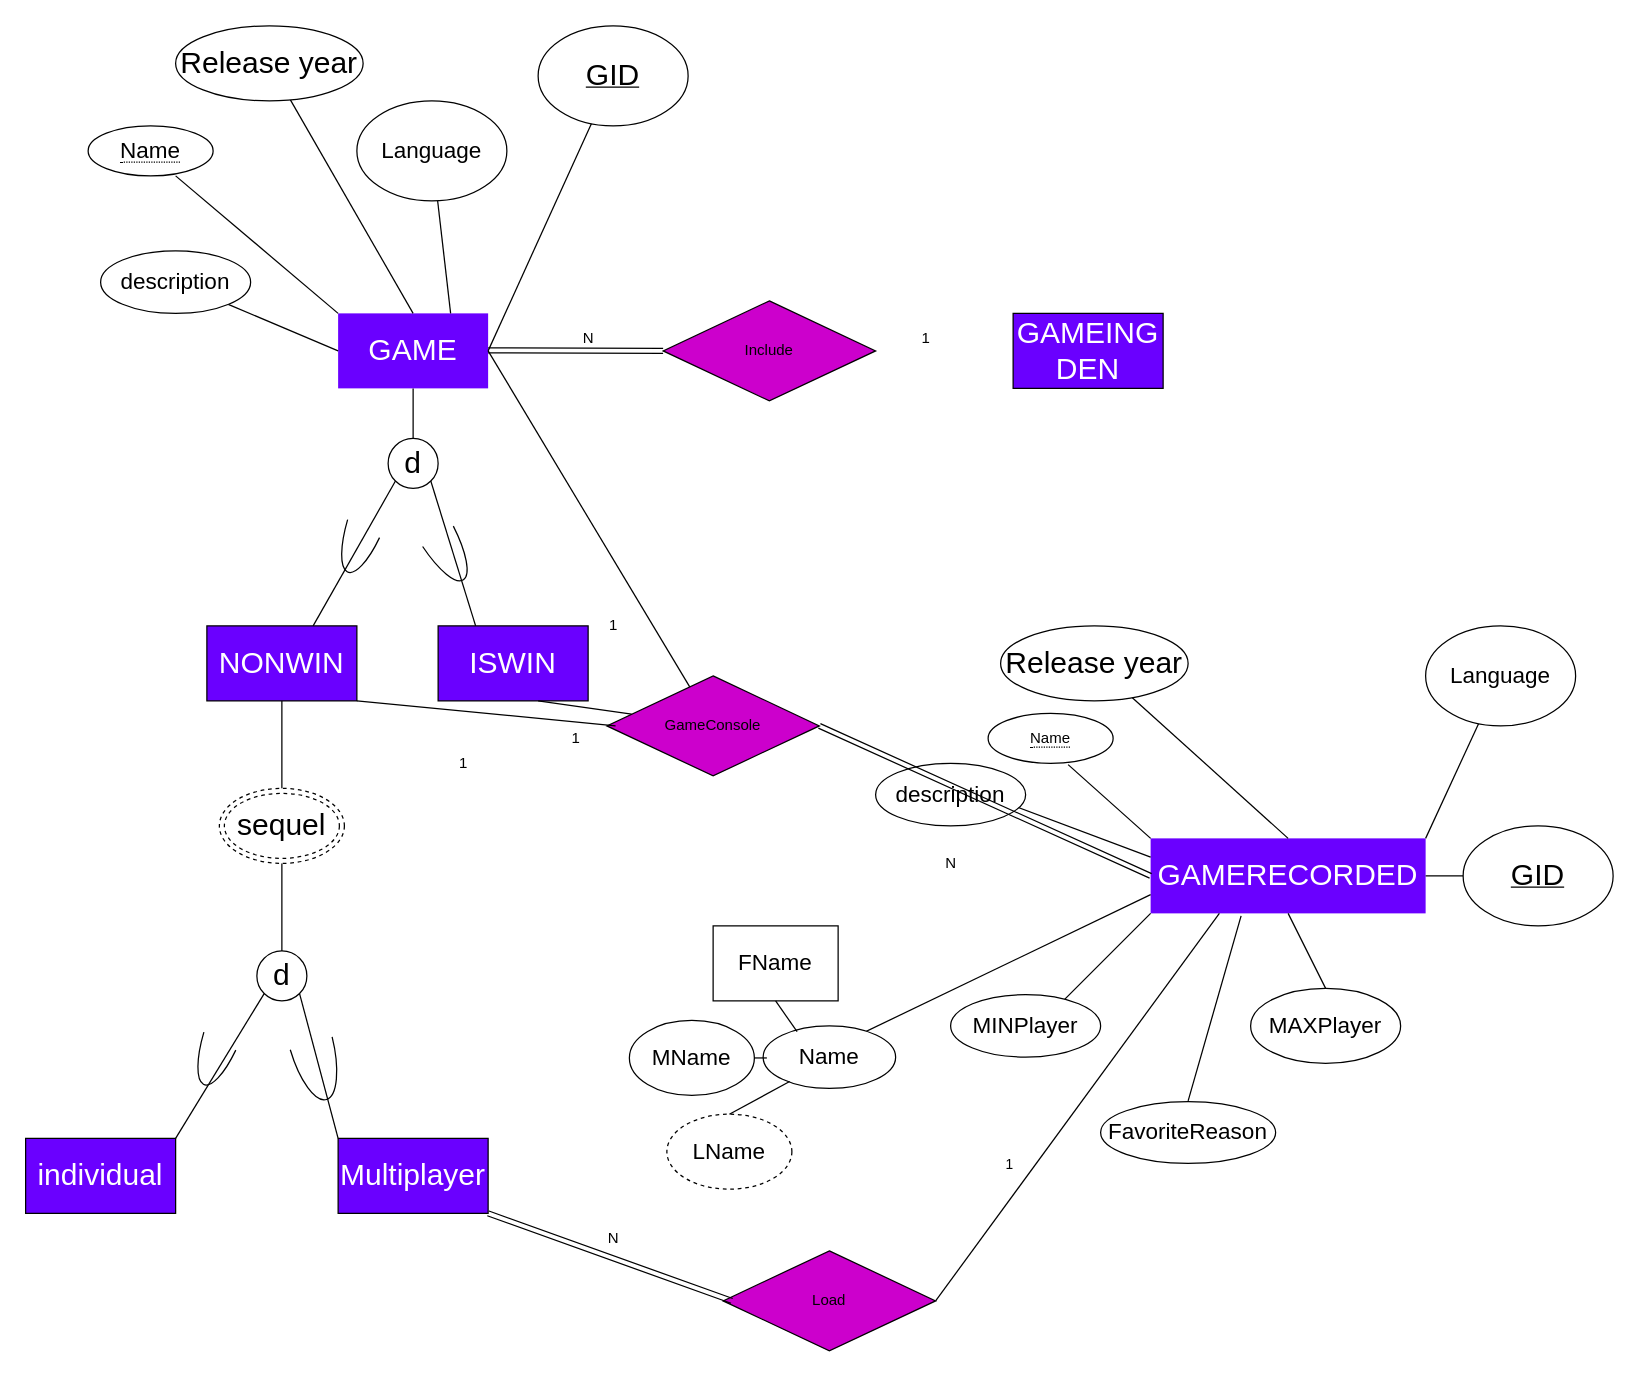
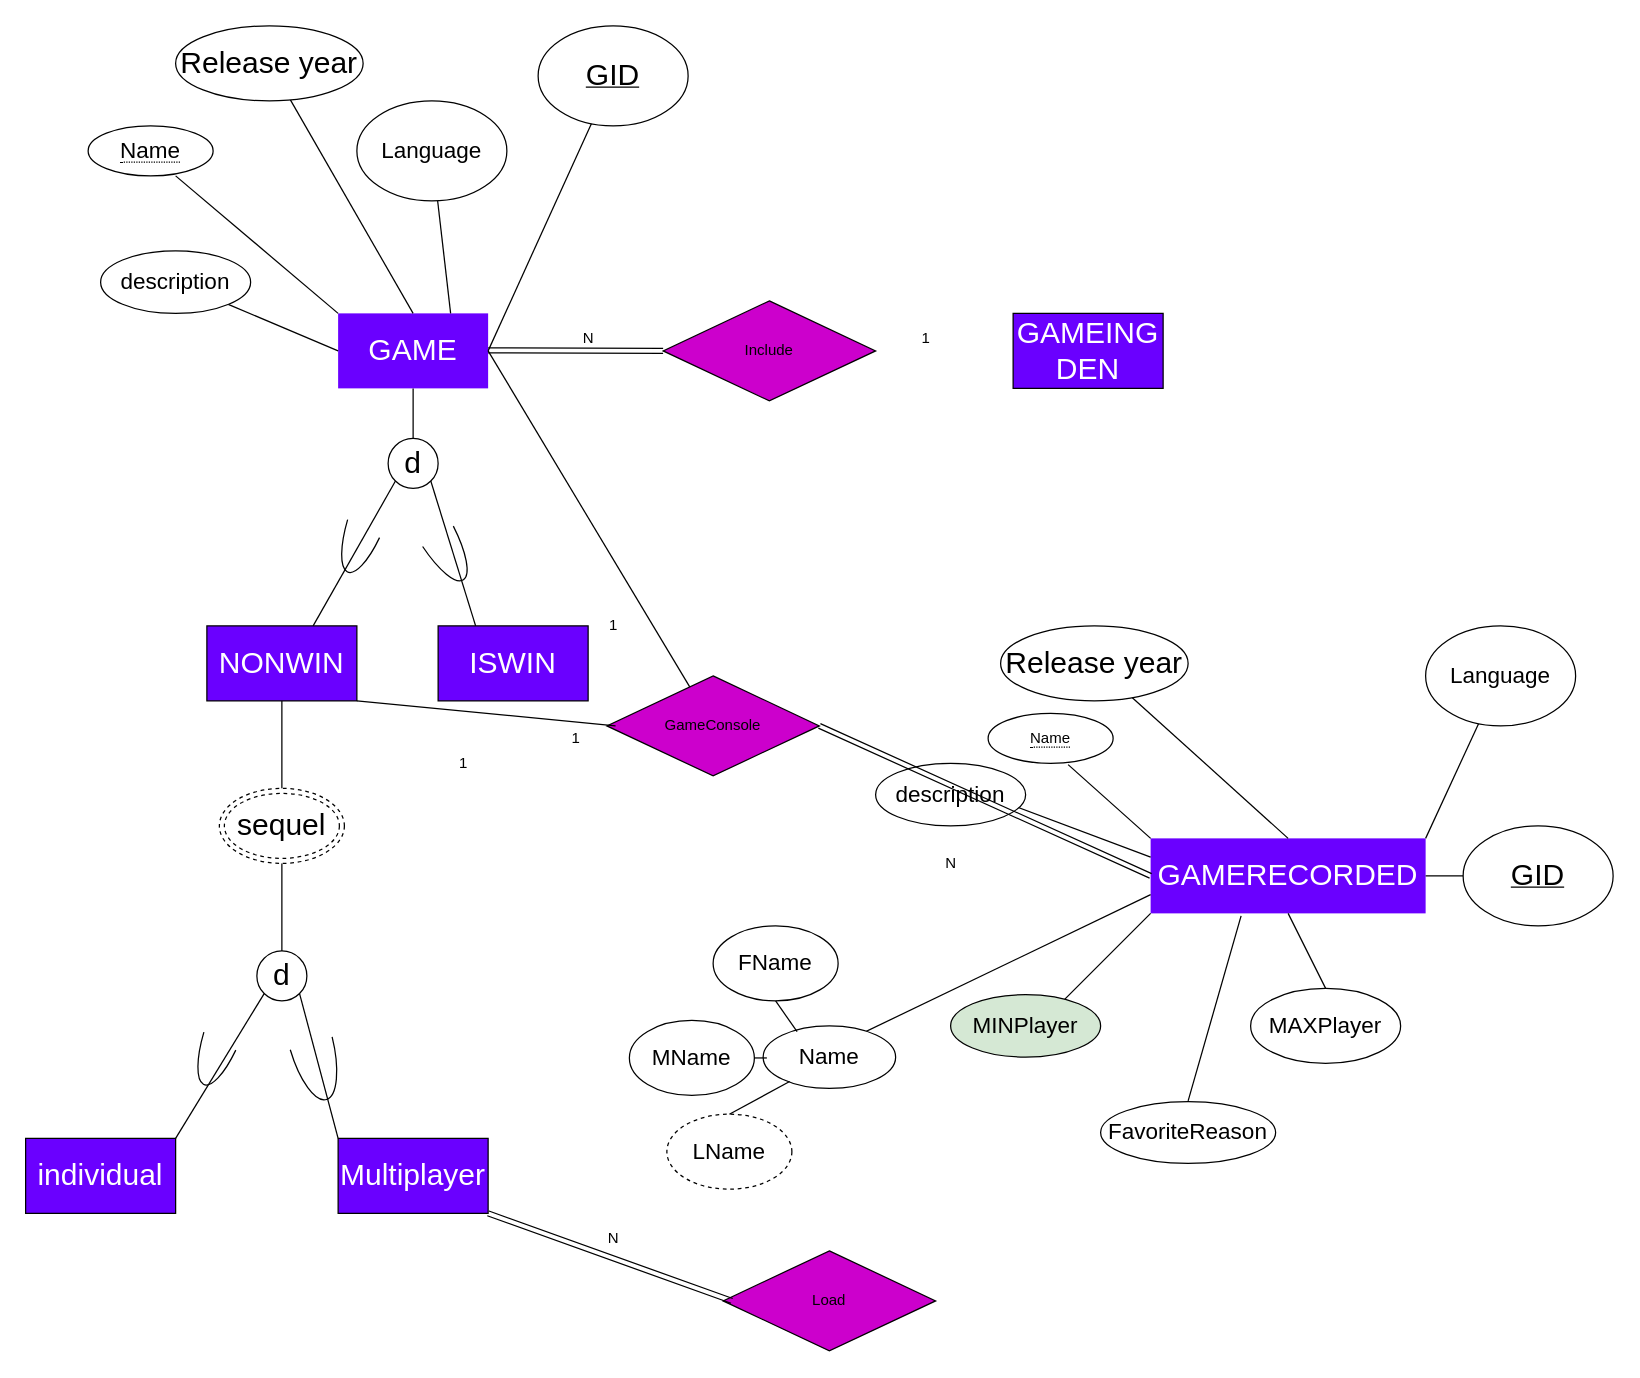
edge "ISWIN" -- "GameConsole": removed
node "FName": shape rectangle -> ellipse
node "MINPlayer": fillcolor #ffffff -> #d5e8d4
edge "GAMERECORDED" -- "Load": removed, label "1"
